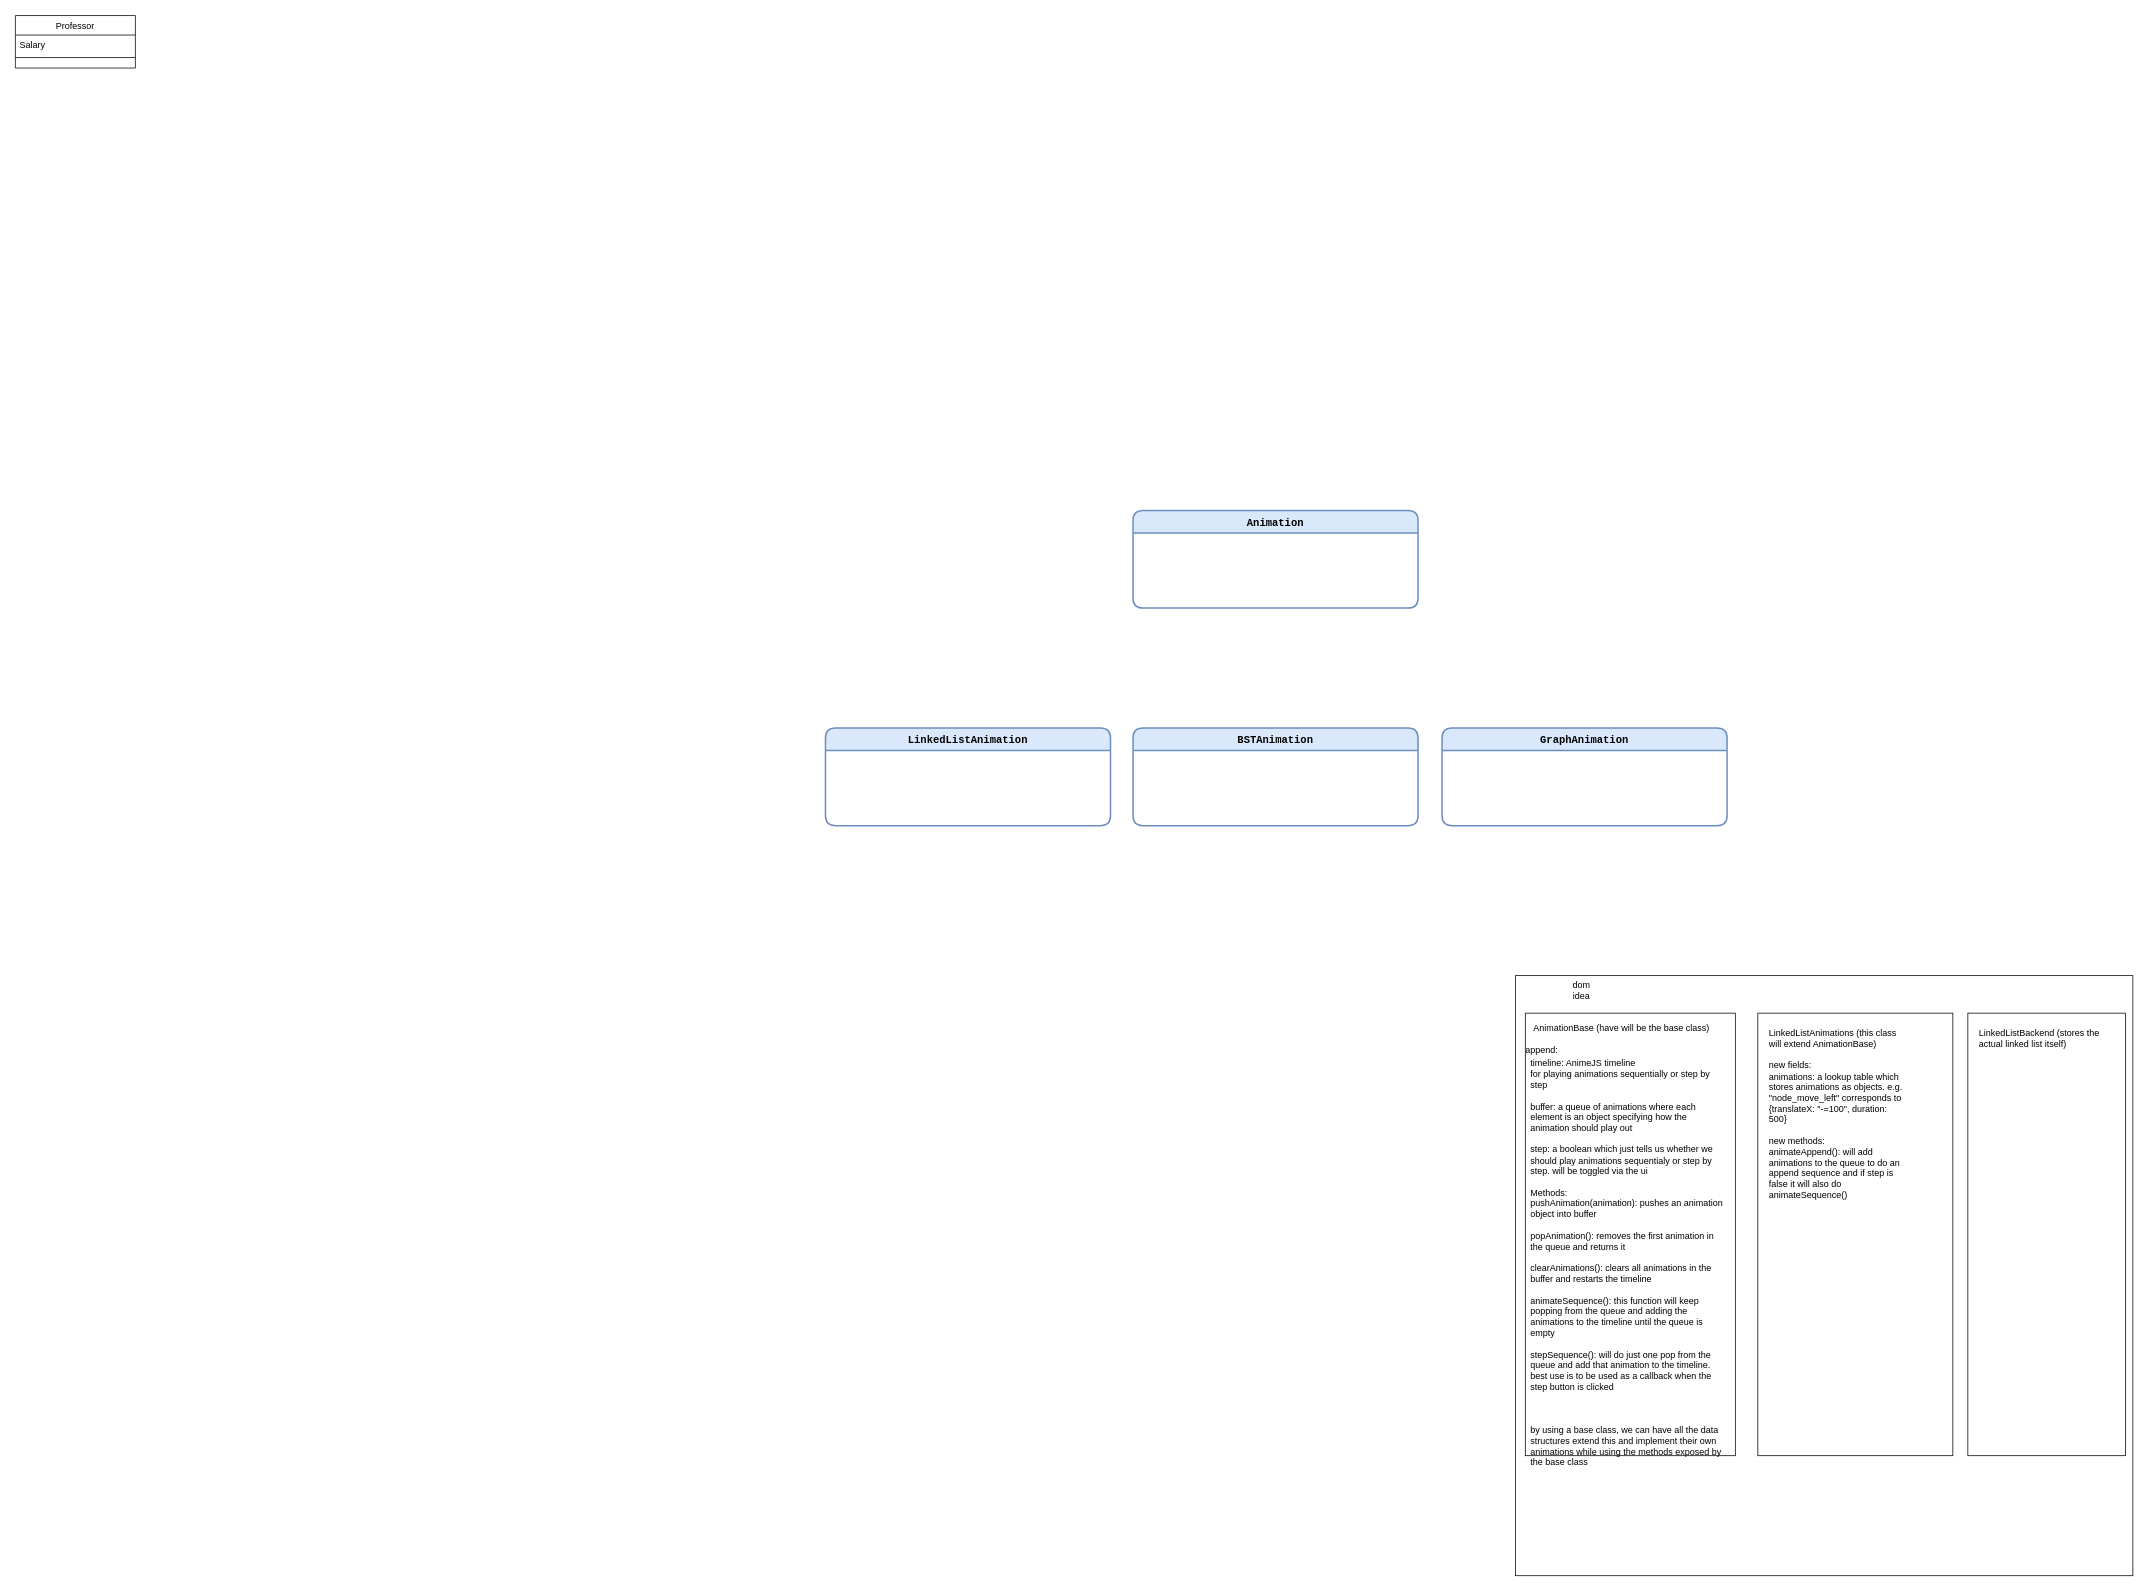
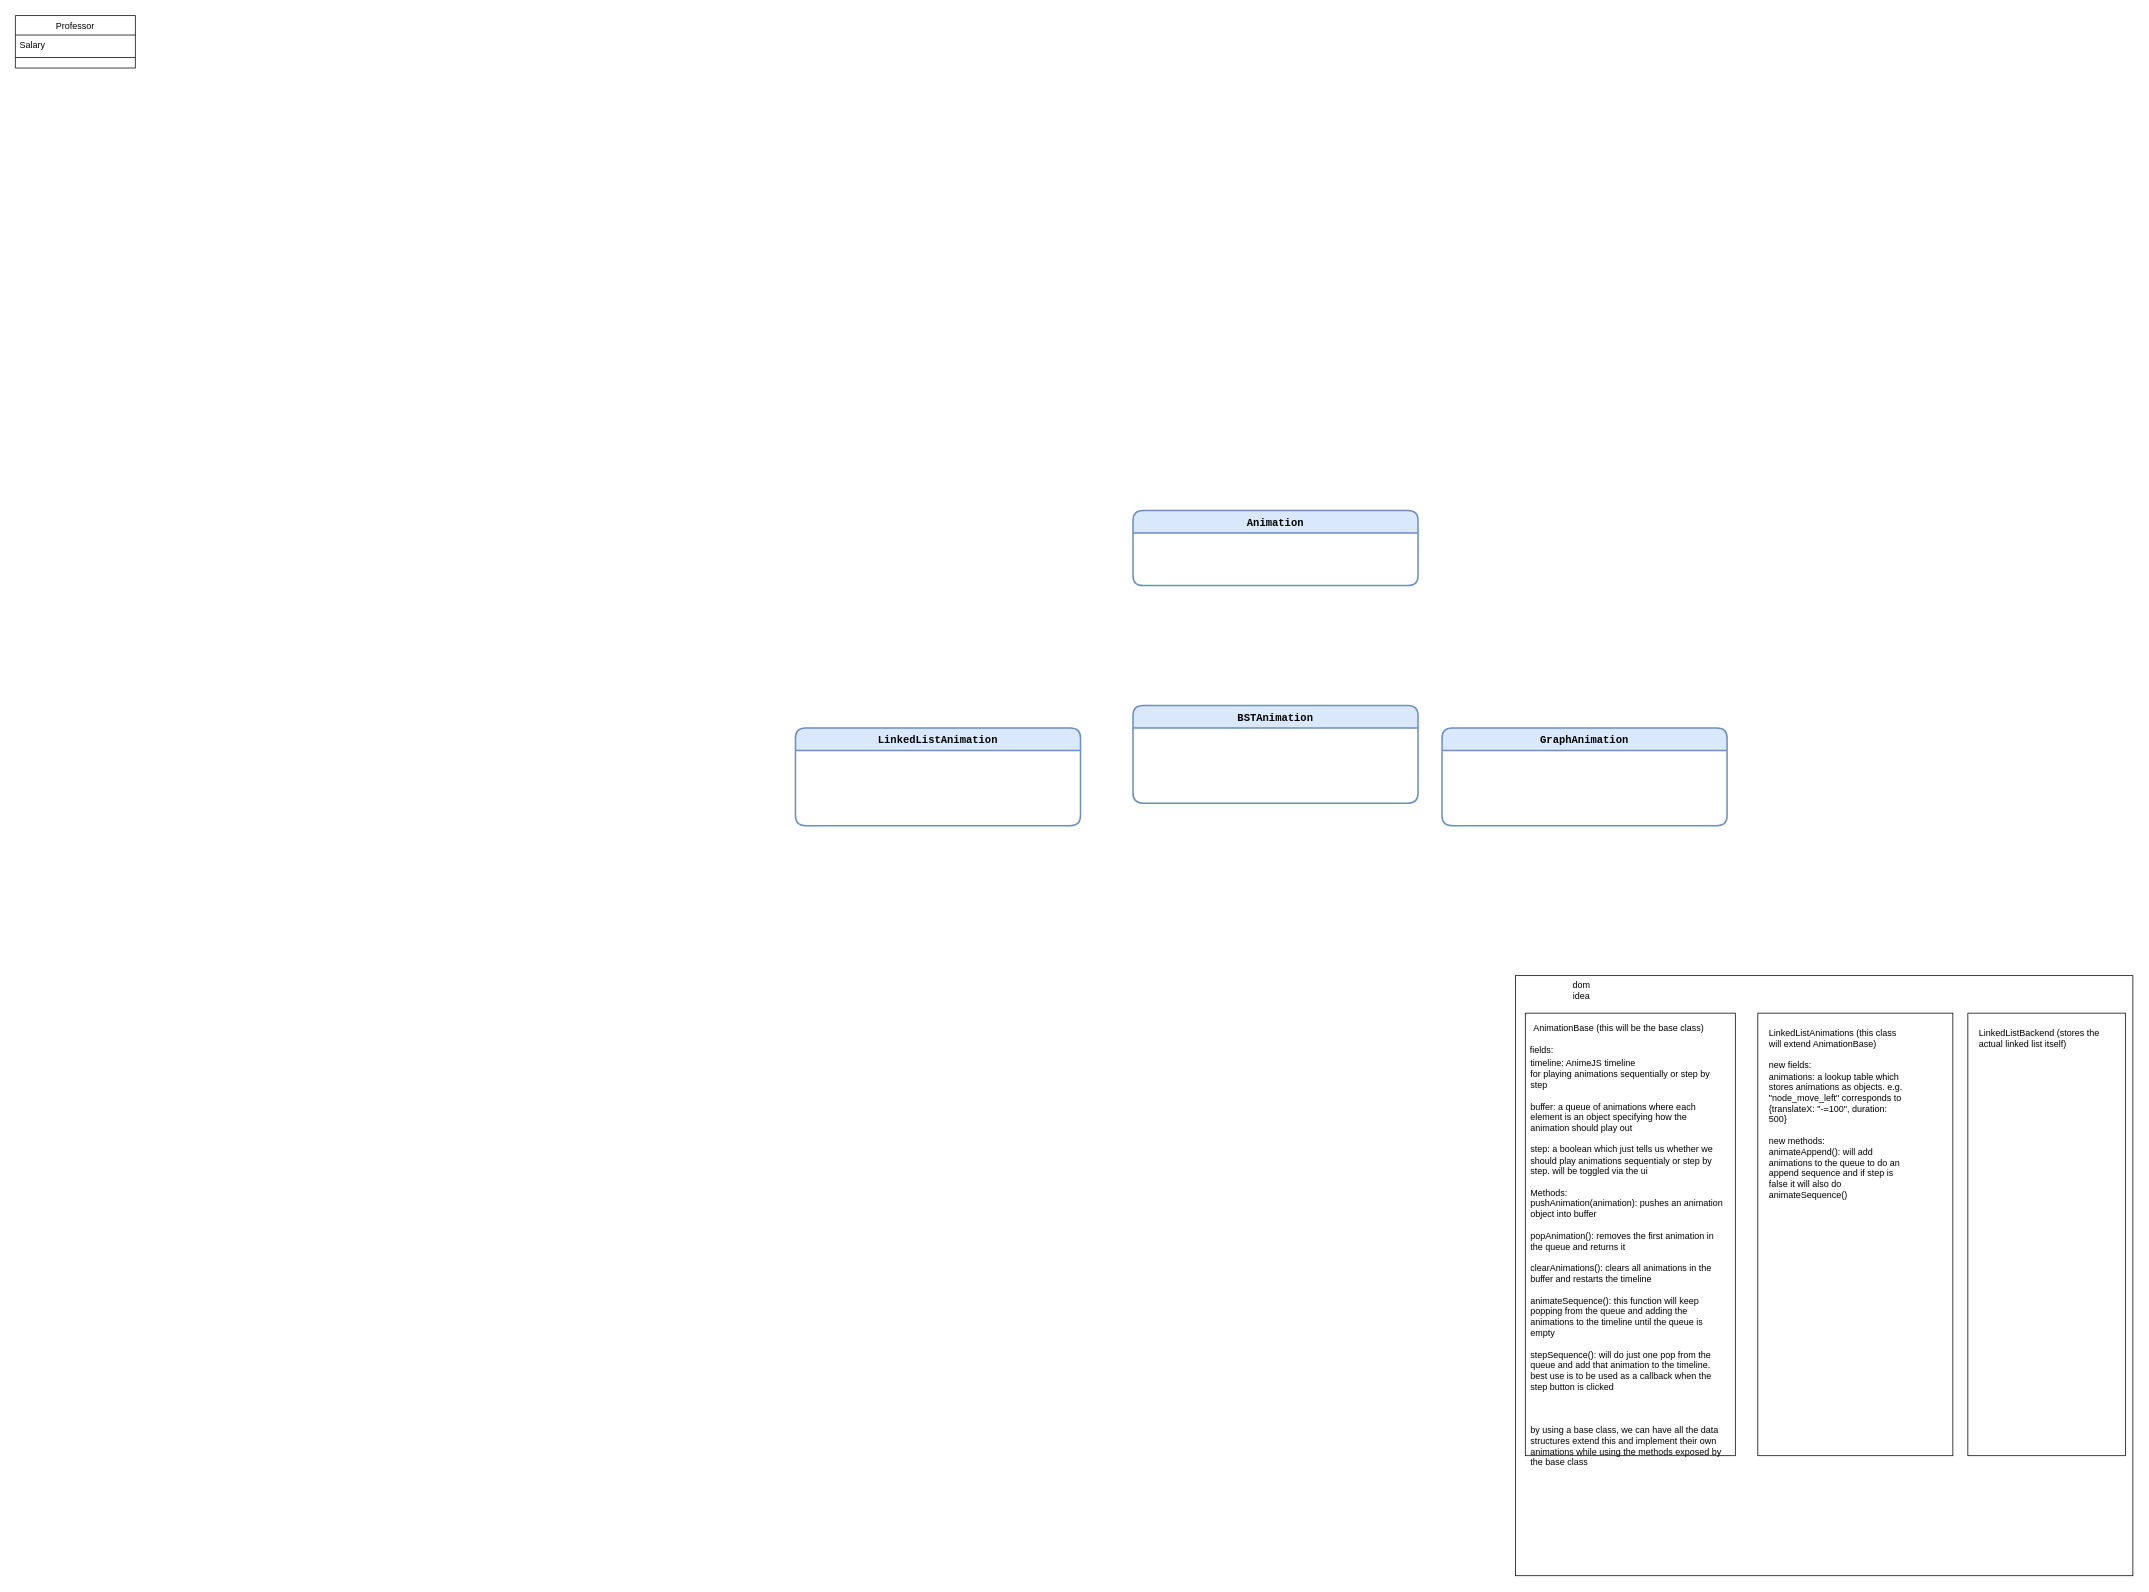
node "Animation": size 285x98 -> 285x75
node "LinkedListAnimation": moved (968, 777) -> (938, 777)
node "BSTAnimation": moved (1275, 777) -> (1275, 754)
node "AnimationBase (have will be the base class)": label "AnimationBase (have will be the base class)" -> "AnimationBase (this will be the base class)"
node "append:": label "append:" -> "fields:"
